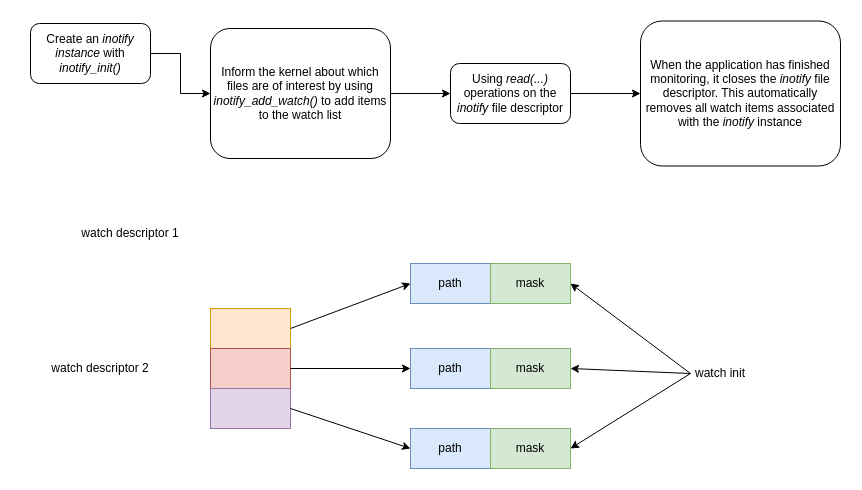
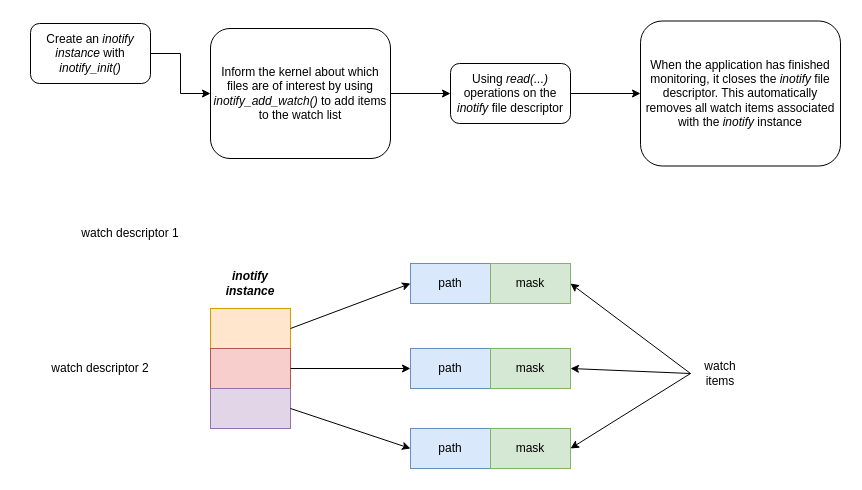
node "inotify instance": added
node "watch init": label "watch init" -> "watch items"
